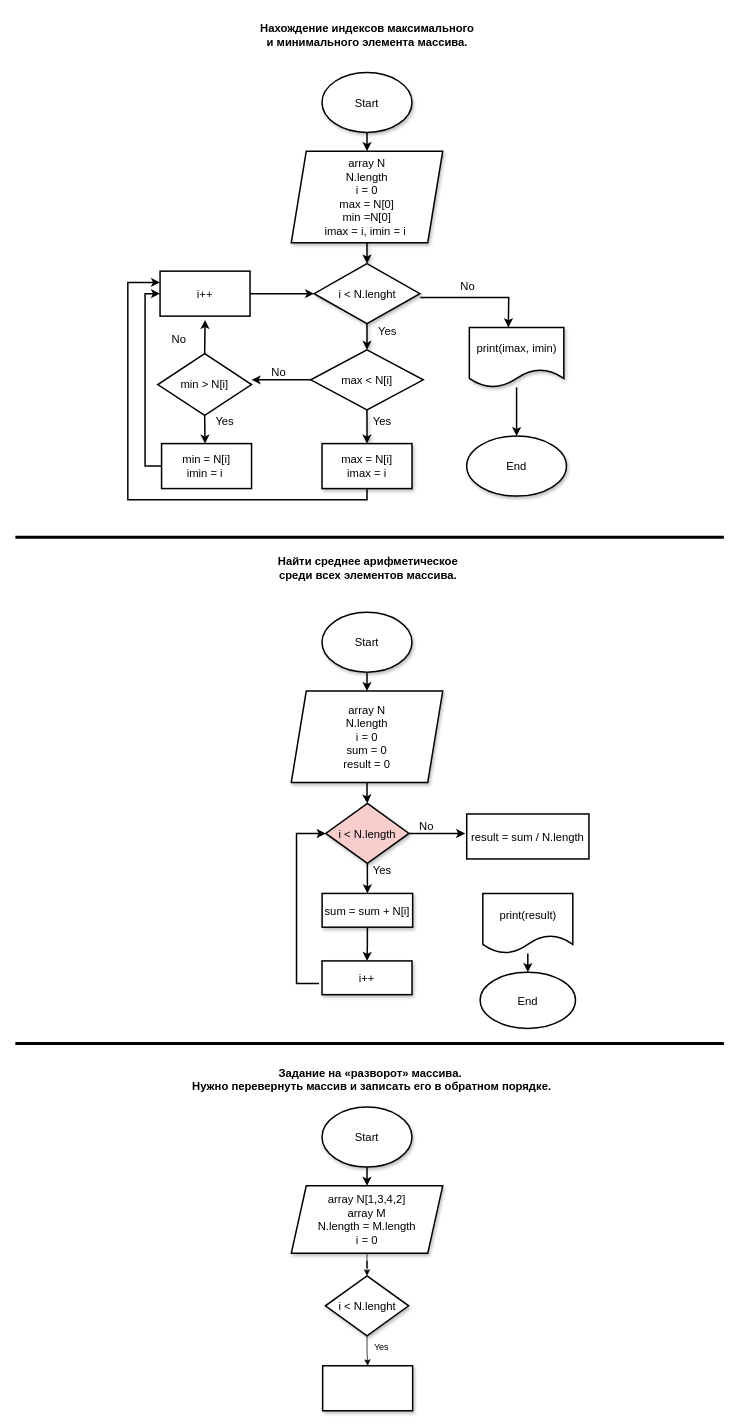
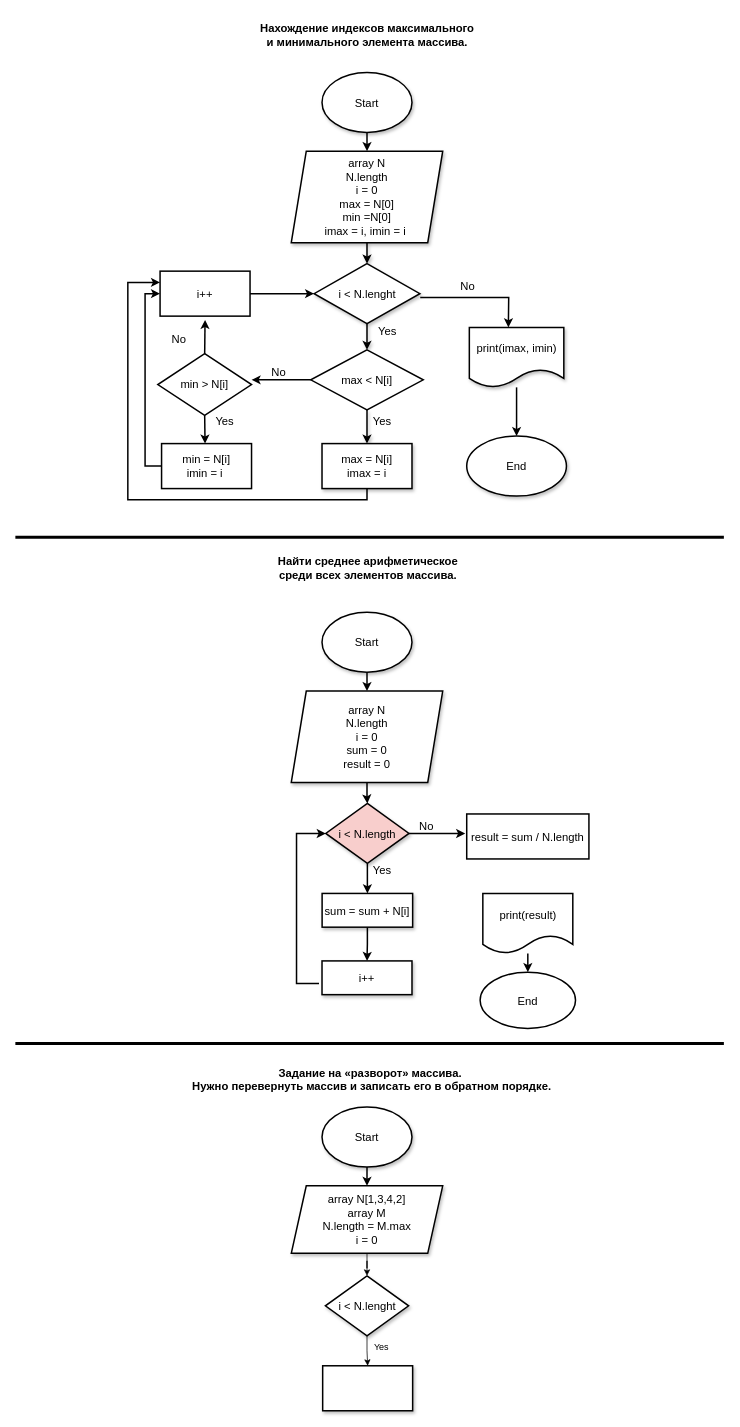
node "array N[1,3,4,2] array MN.length = M.lengthi = 0": label "array N[1,3,4,2] array MN.length = M.lengthi = 0" -> "array N[1,3,4,2] array MN.length = M.maxi = 0"
